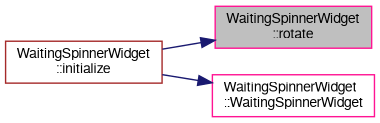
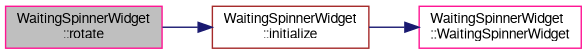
edge "WaitingSpinnerWidget ::initialize" -> "WaitingSpinnerWidget ::rotate": reversed
